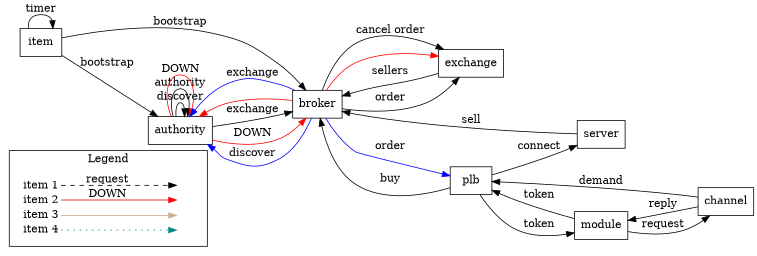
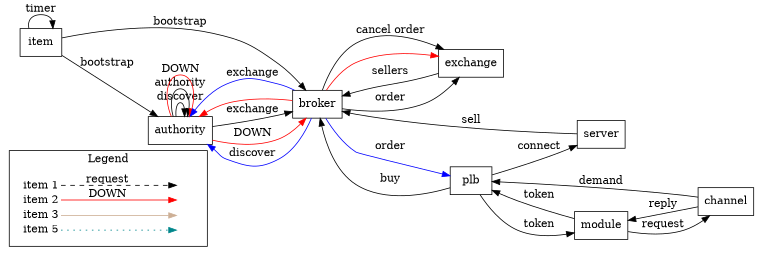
node "item 1": text "item 4" -> "item 5"
